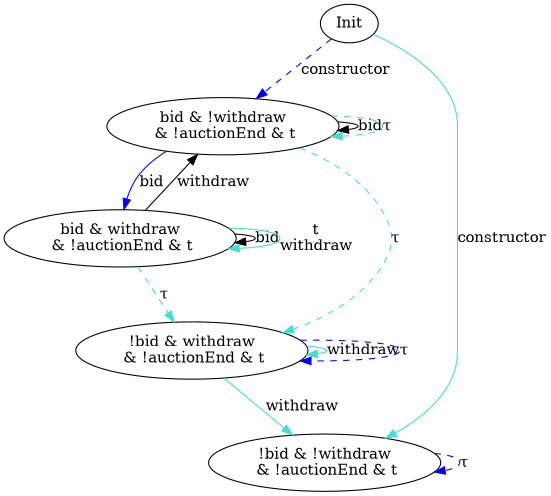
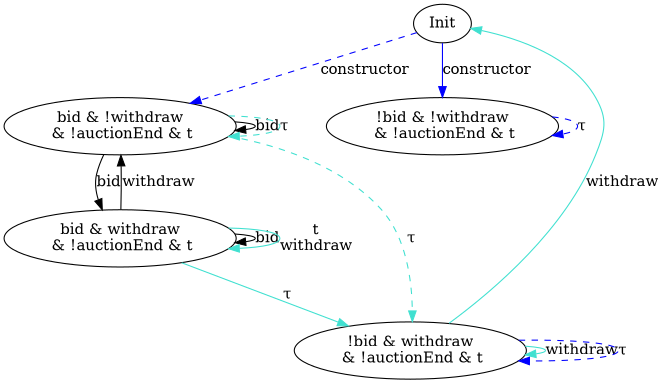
edge "bid & !withdraw & !auctionEnd & t" -> "bid & withdraw & !auctionEnd & t": color blue -> black
edge "Init" -> "!bid & !withdraw & !auctionEnd & t": color turquoise -> blue
edge "bid & withdraw & !auctionEnd & t" -> "!bid & withdraw & !auctionEnd & t": style dashed -> solid
edge "!bid & withdraw & !auctionEnd & t" -> "!bid & !withdraw & !auctionEnd & t": now "!bid & withdraw & !auctionEnd & t" -> "Init"
